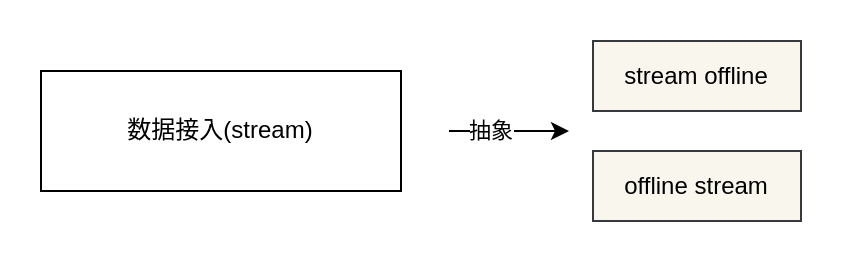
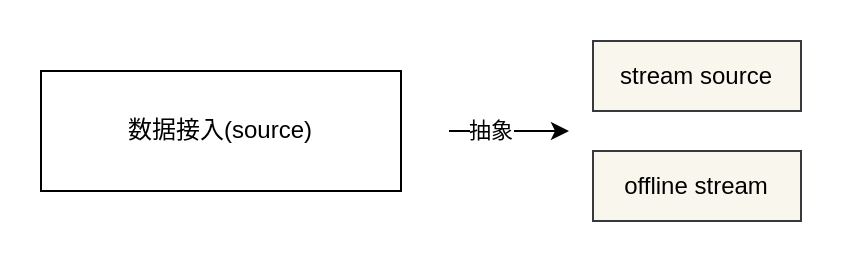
node "stream offline": label "stream offline" -> "stream source"
node "数据接入(stream)": label "数据接入(stream)" -> "数据接入(source)"
